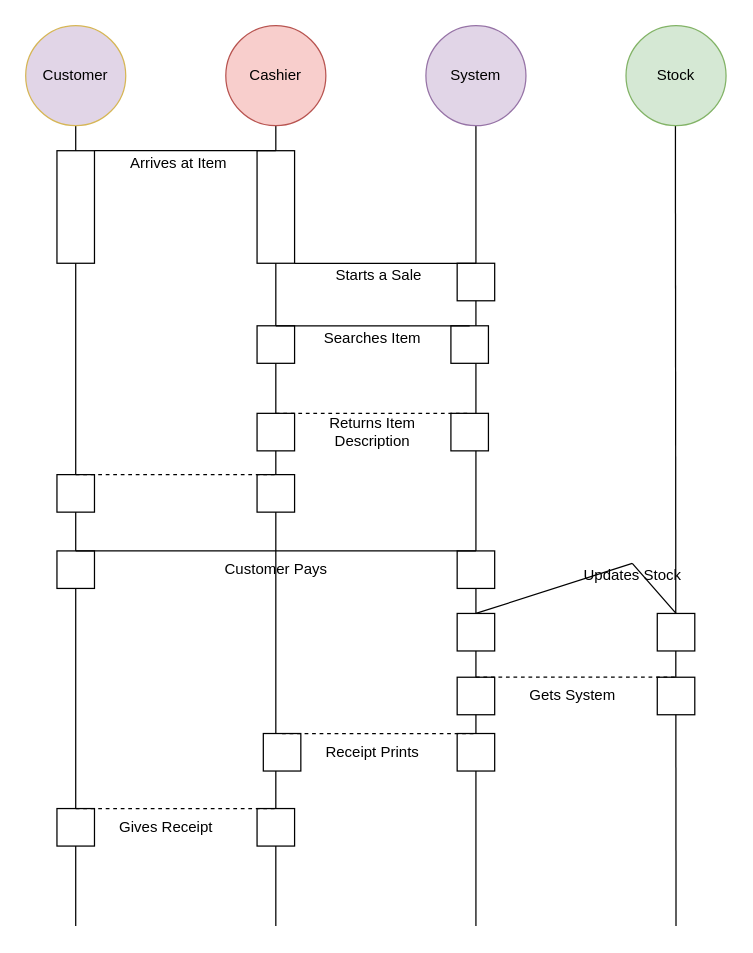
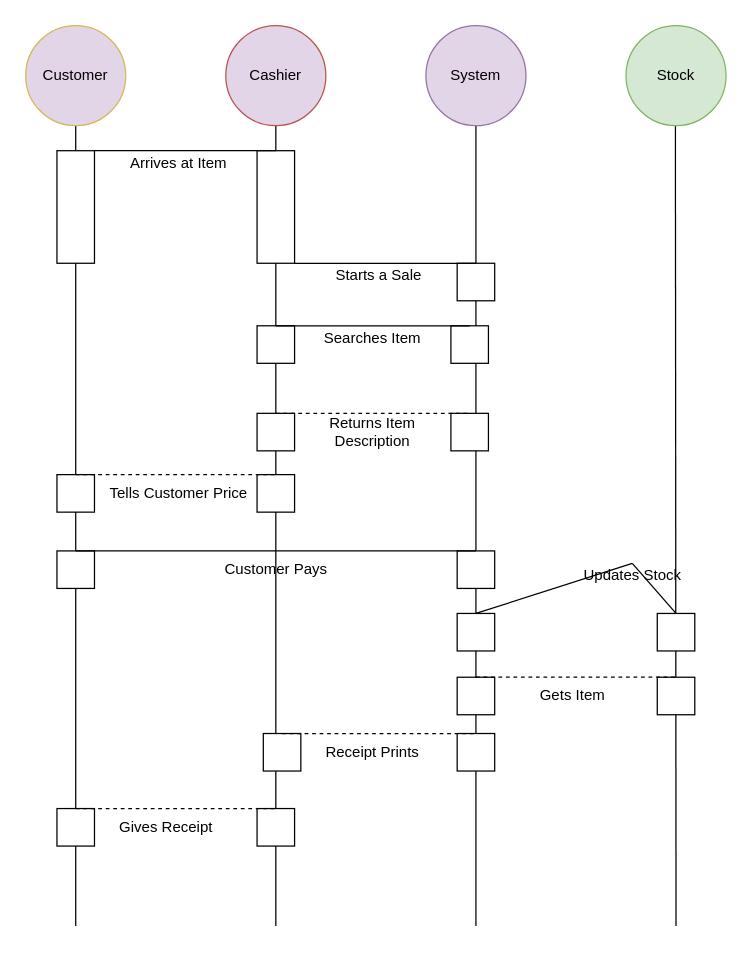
node "Cashier": fillcolor #f8cecc -> #e1d5e7
node "Tells Customer Price": added
node "Gets System": label "Gets System" -> "Gets Item"
